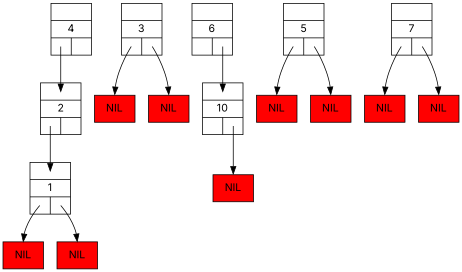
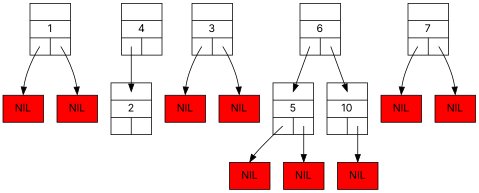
edge "6" -> "5": added
edge "2" -> "1": removed
